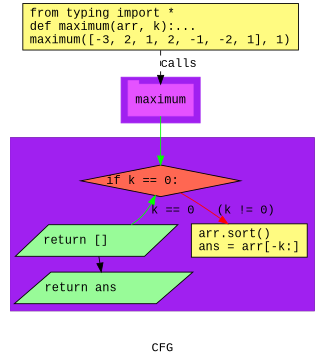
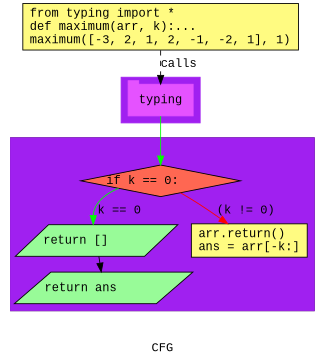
node "maximum": label "maximum" -> "typing"
edge "return []" -> "if k == 0:": reversed
node "arr.sort() ans = arr[-k:]": label "arr.sort() ans = arr[-k:]" -> "arr.return() ans = arr[-k:]"
